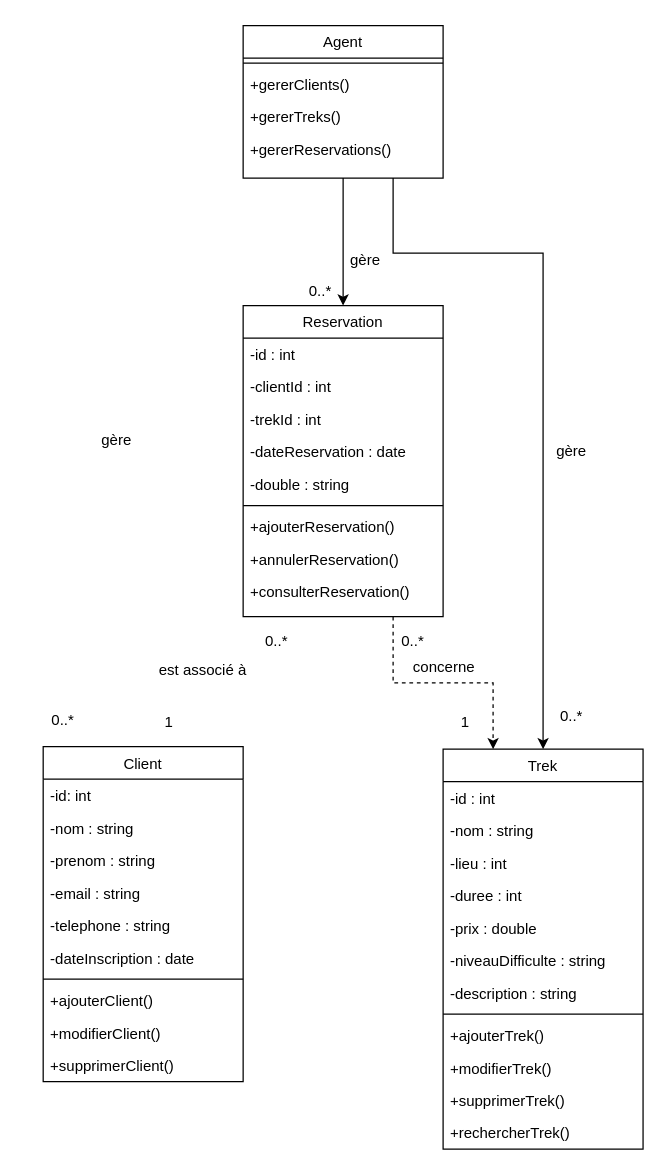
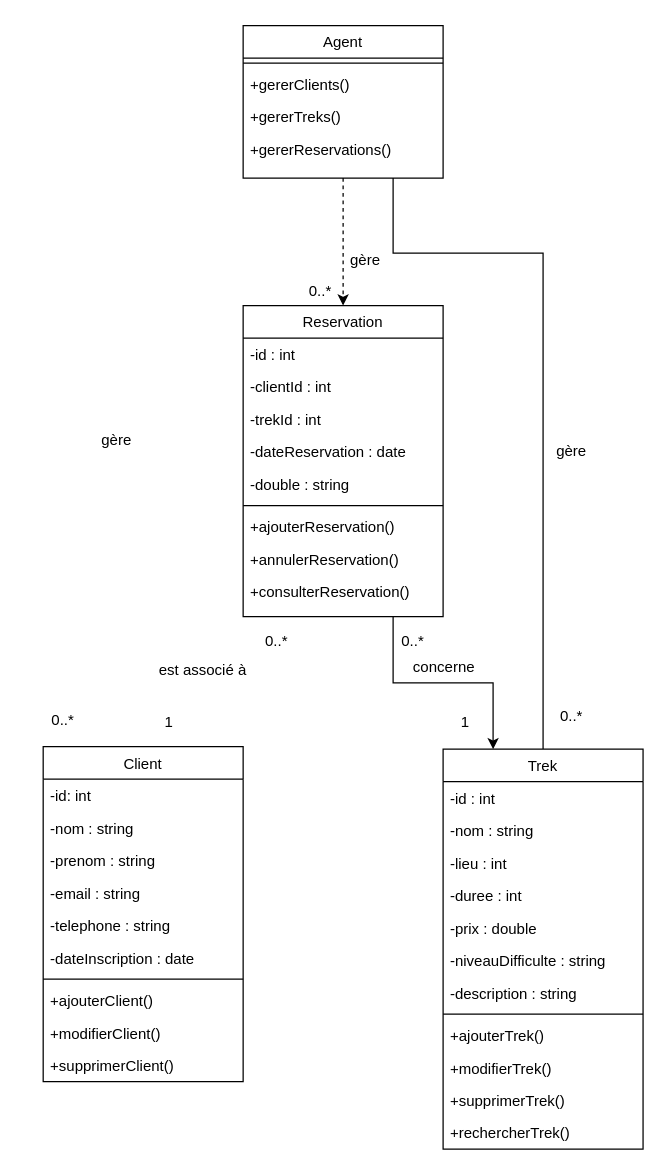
edge "Agent" -> "Reservation": style solid -> dashed
edge "Reservation" -> "Trek": style dashed -> solid
edge "Agent" -> "Trek": arrowhead classic -> none
